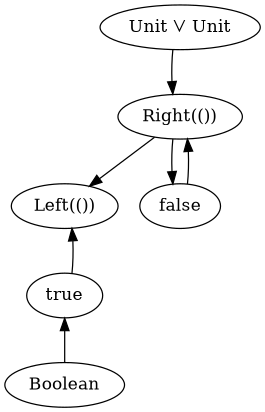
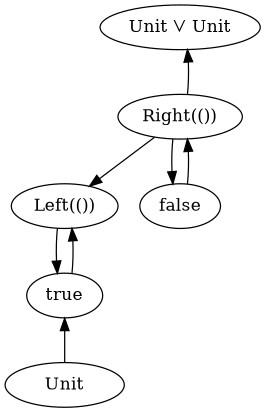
edge "Unit ⋁ Unit" -> "Right(())": reversed
edge "Left(())" -> "true": added
node "Boolean": label "Boolean" -> "Unit"
